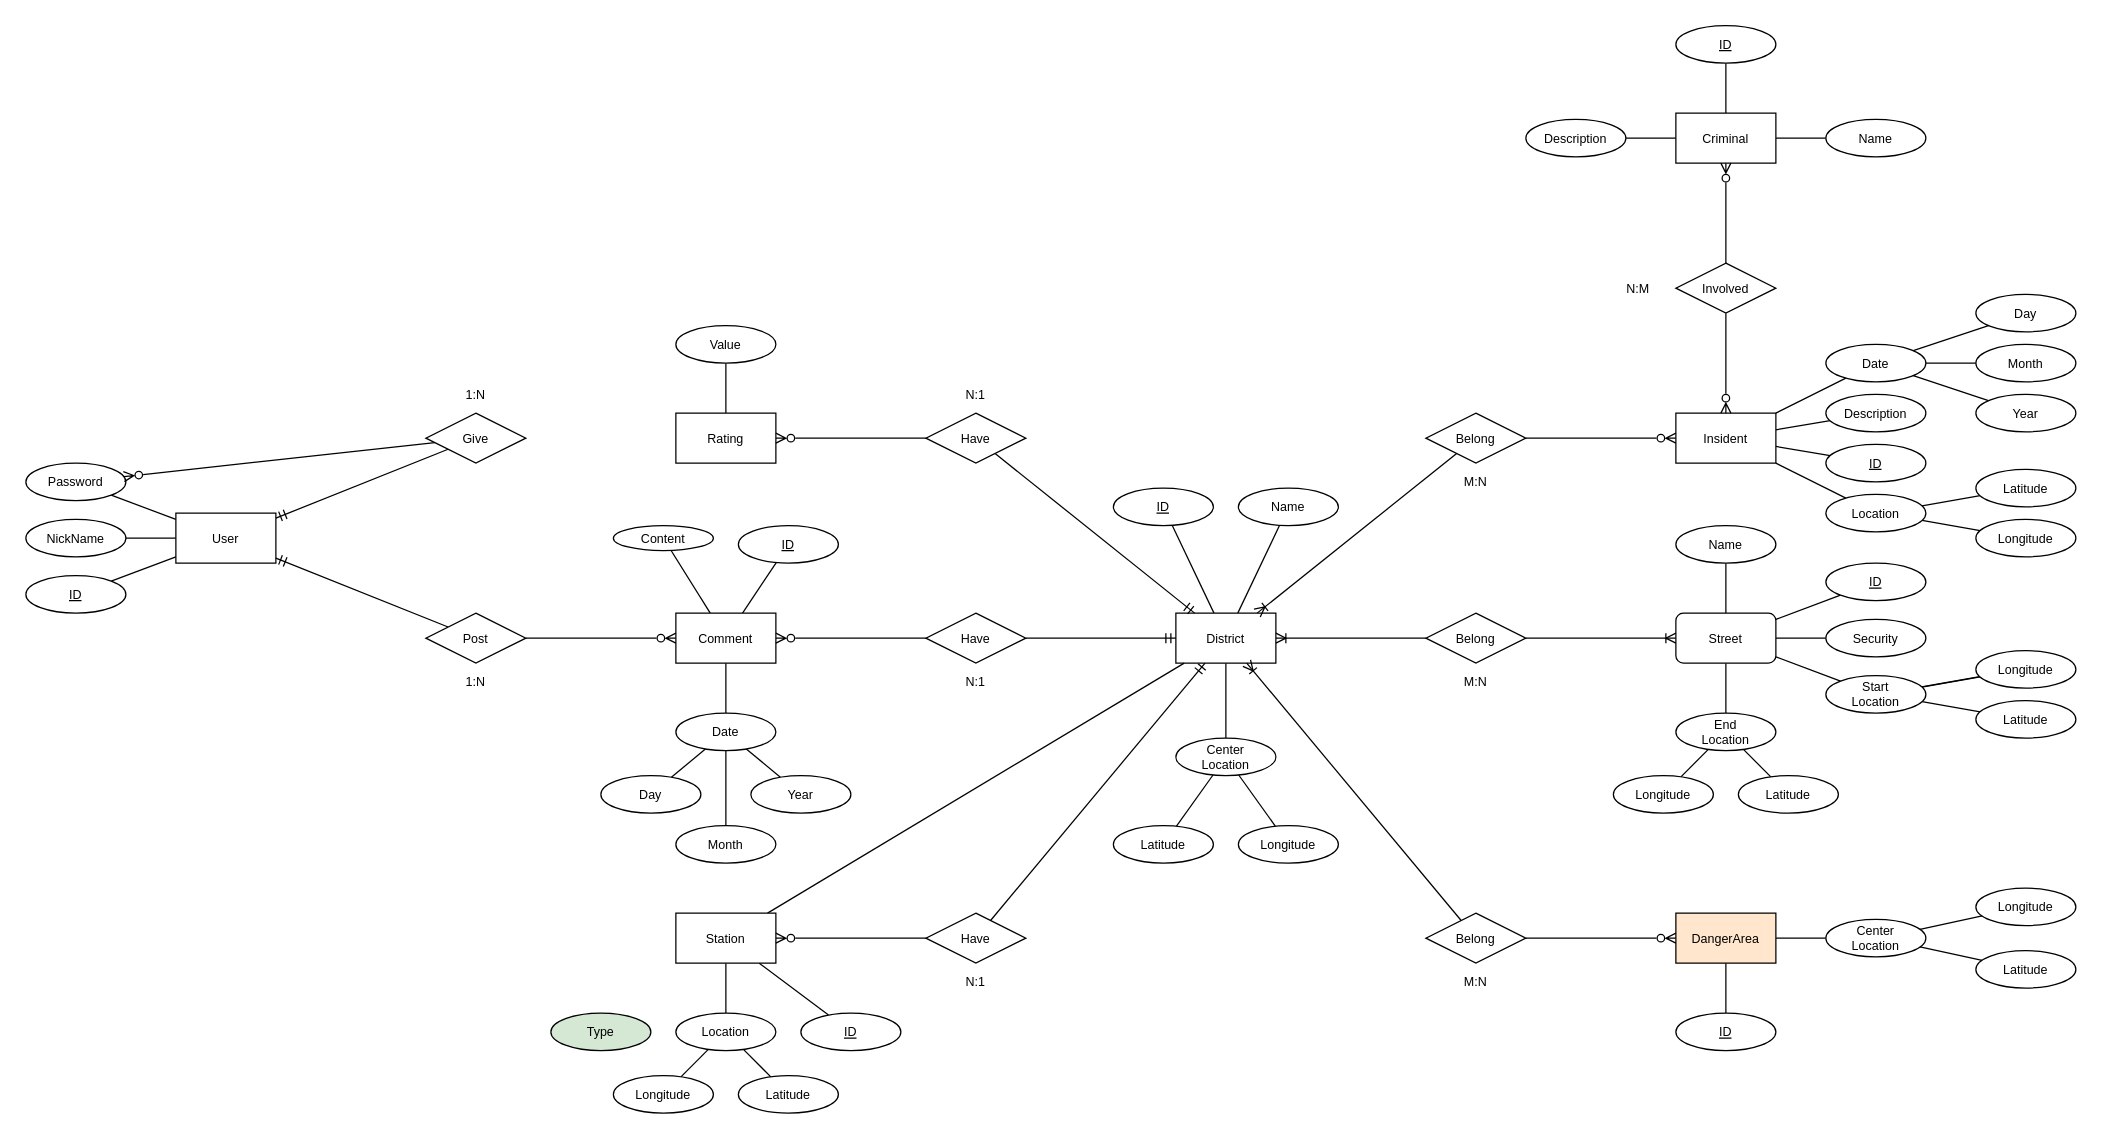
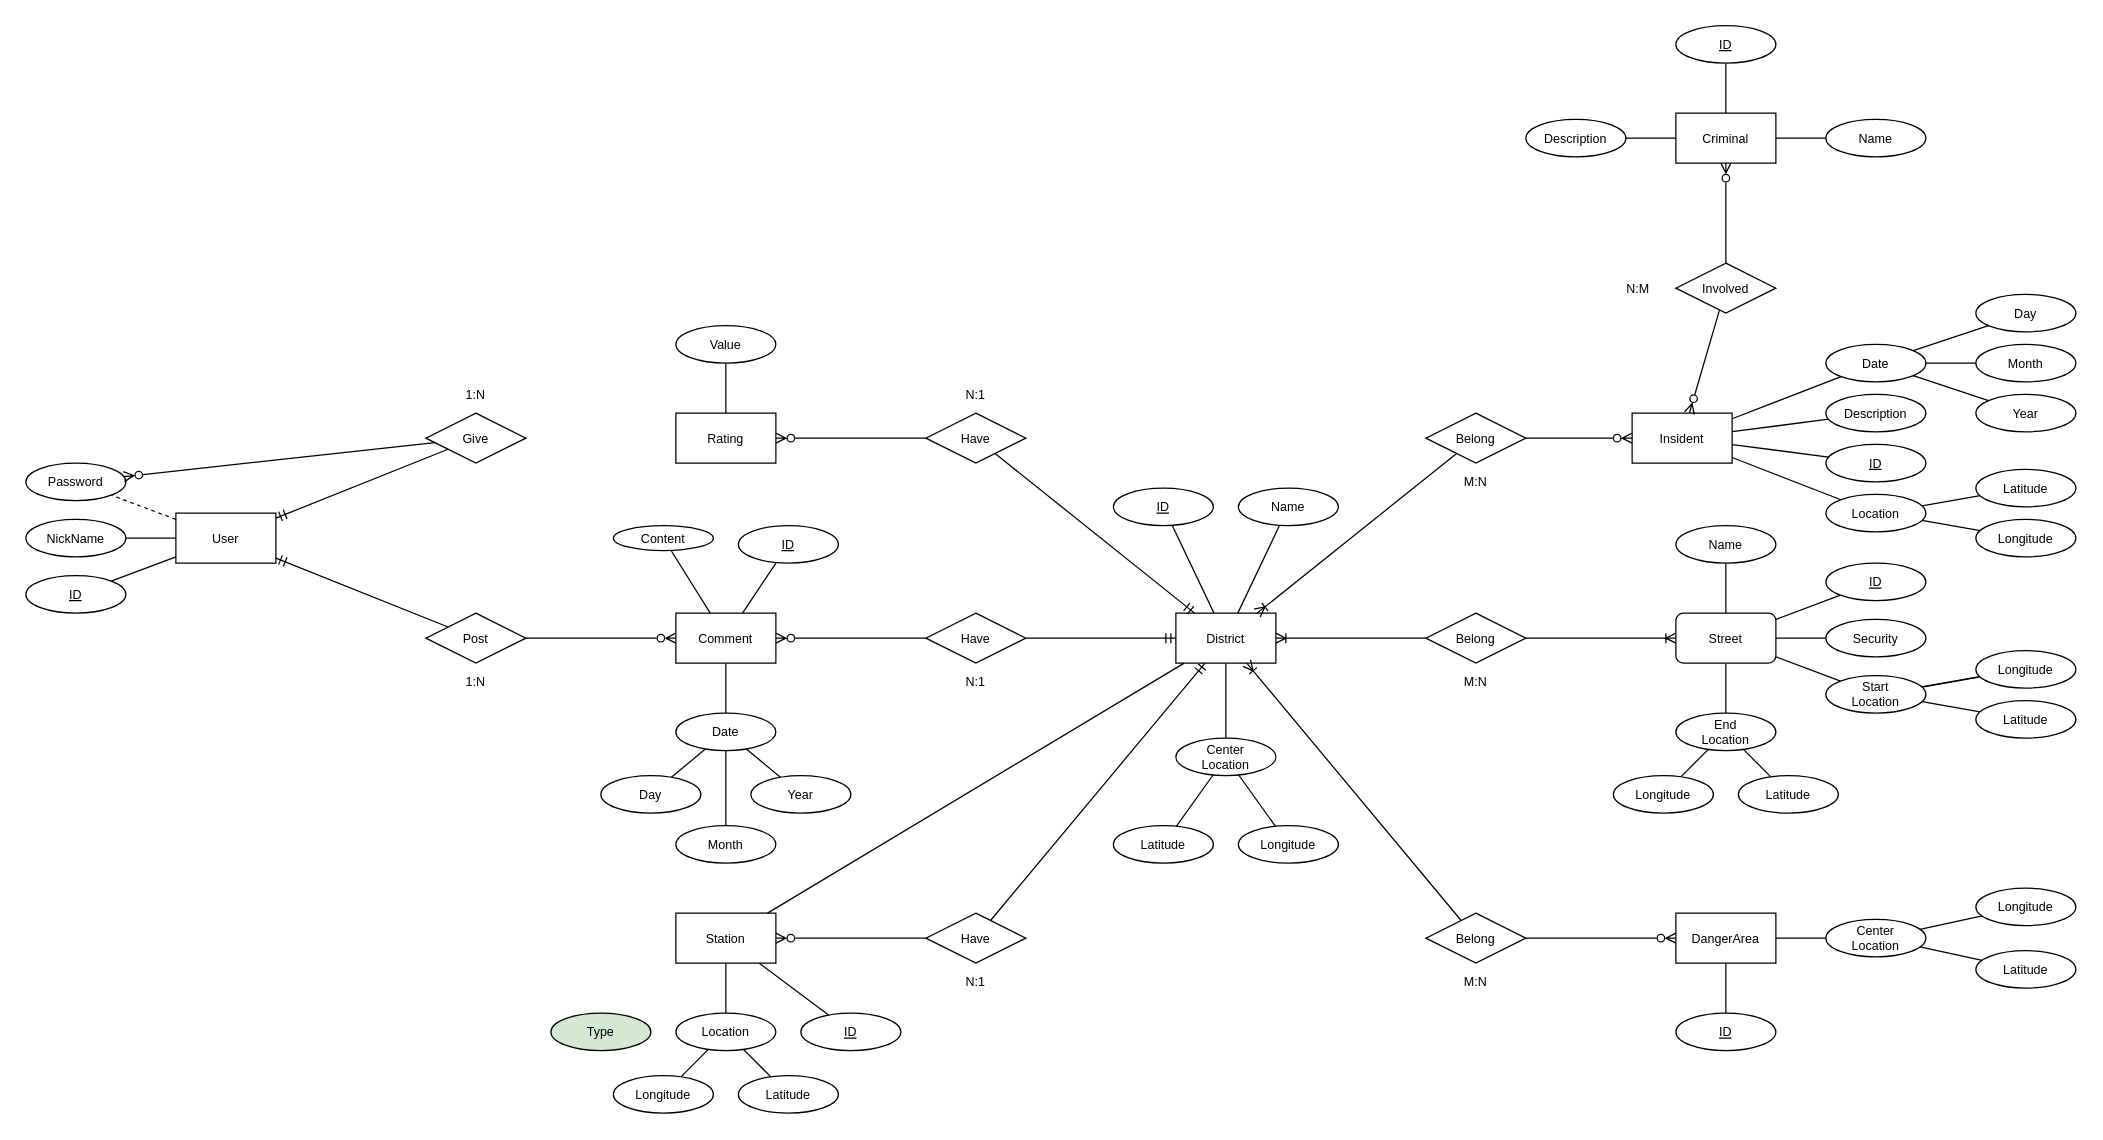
node "Insident": moved (1726, 438) -> (1682, 438)
edge "Password" -- "User": style solid -> dashed
node "DangerArea": fillcolor #ffe6cc -> #ffffff
